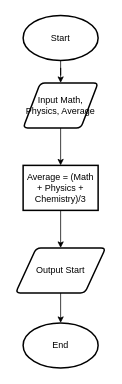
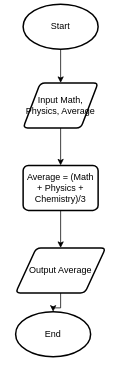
node "Start": moved (60, 38) -> (60, 27)
node "Average = (Math + Physics + Chemistry)/3": shape rectangle -> rounded rectangle
node "Output Start": label "Output Start" -> "Output Average"
node "End": moved (60, 345) -> (53, 334)
